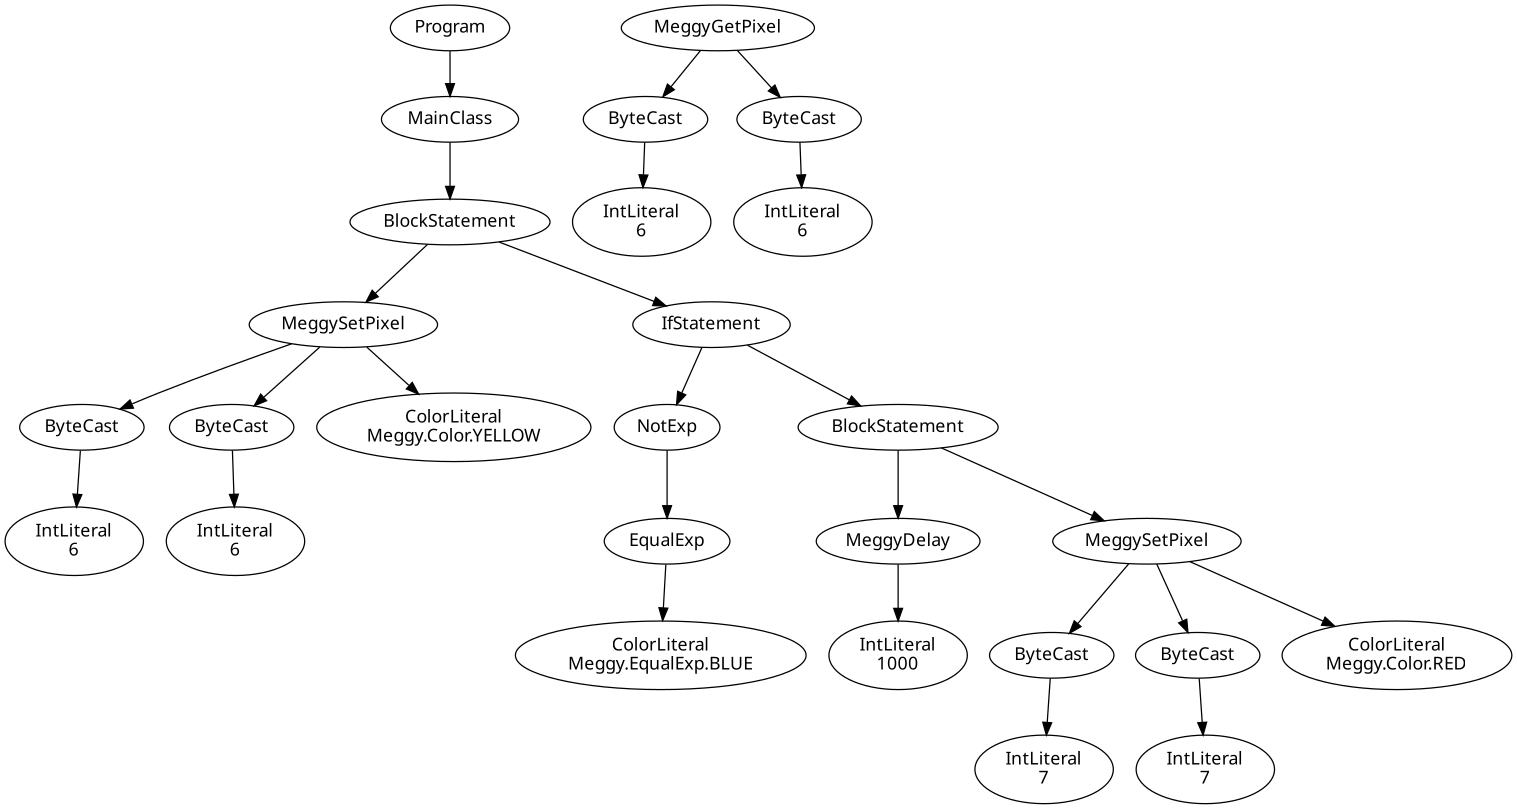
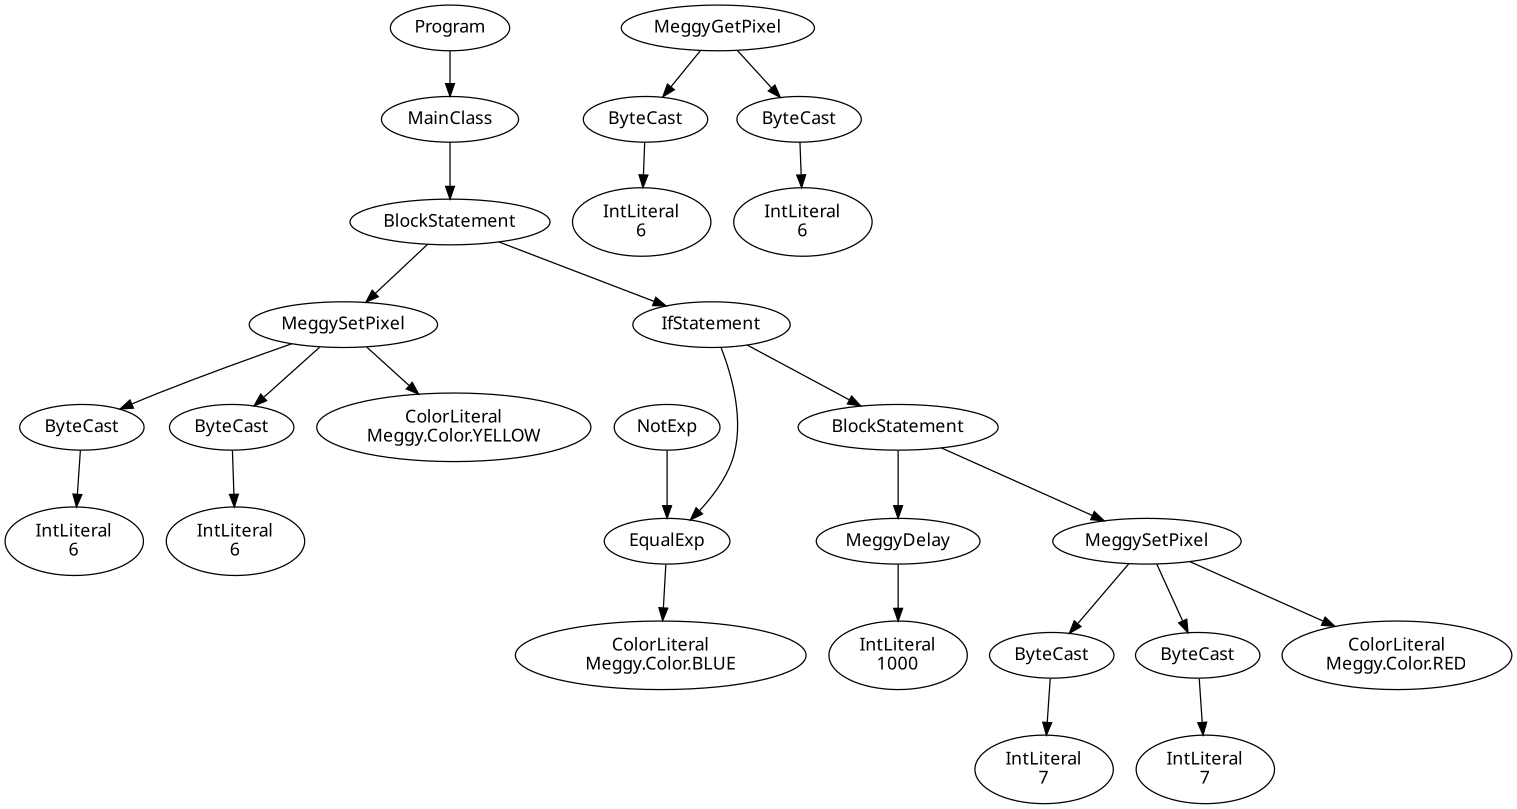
edge "IfStatement" -> "NotExp": now "IfStatement" -> "EqualExp"
node "ColorLiteral Meggy.EqualExp.BLUE": label "ColorLiteral Meggy.EqualExp.BLUE" -> "ColorLiteral Meggy.Color.BLUE"
